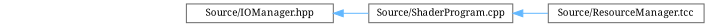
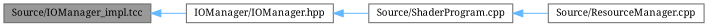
node "Source/IOManager_impl.tcc": added
node "Source/IOManager.hpp": label "Source/IOManager.hpp" -> "IOManager/IOManager.hpp"
node "Source/ResourceManager.tcc": label "Source/ResourceManager.tcc" -> "Source/ResourceManager.cpp"
